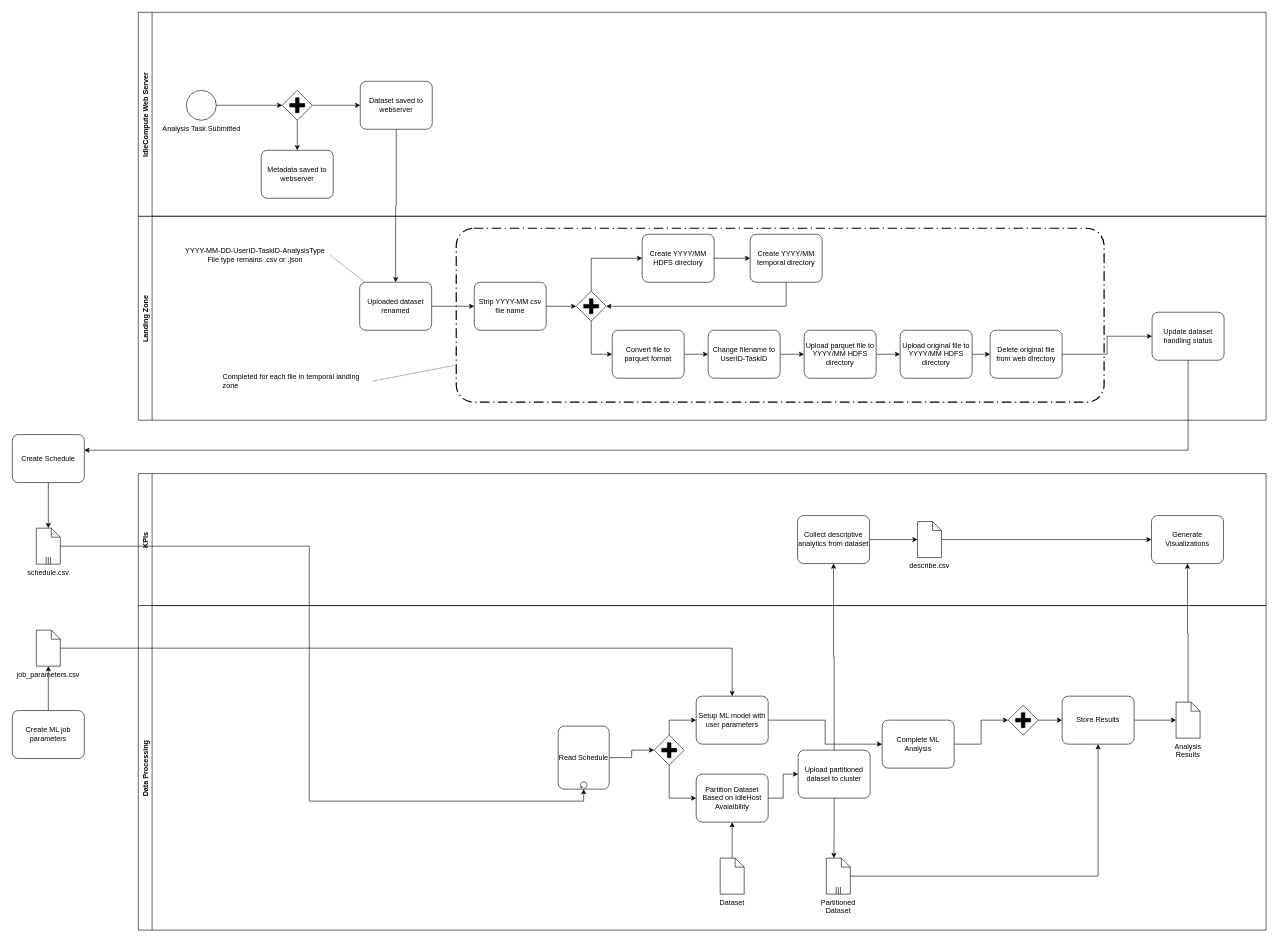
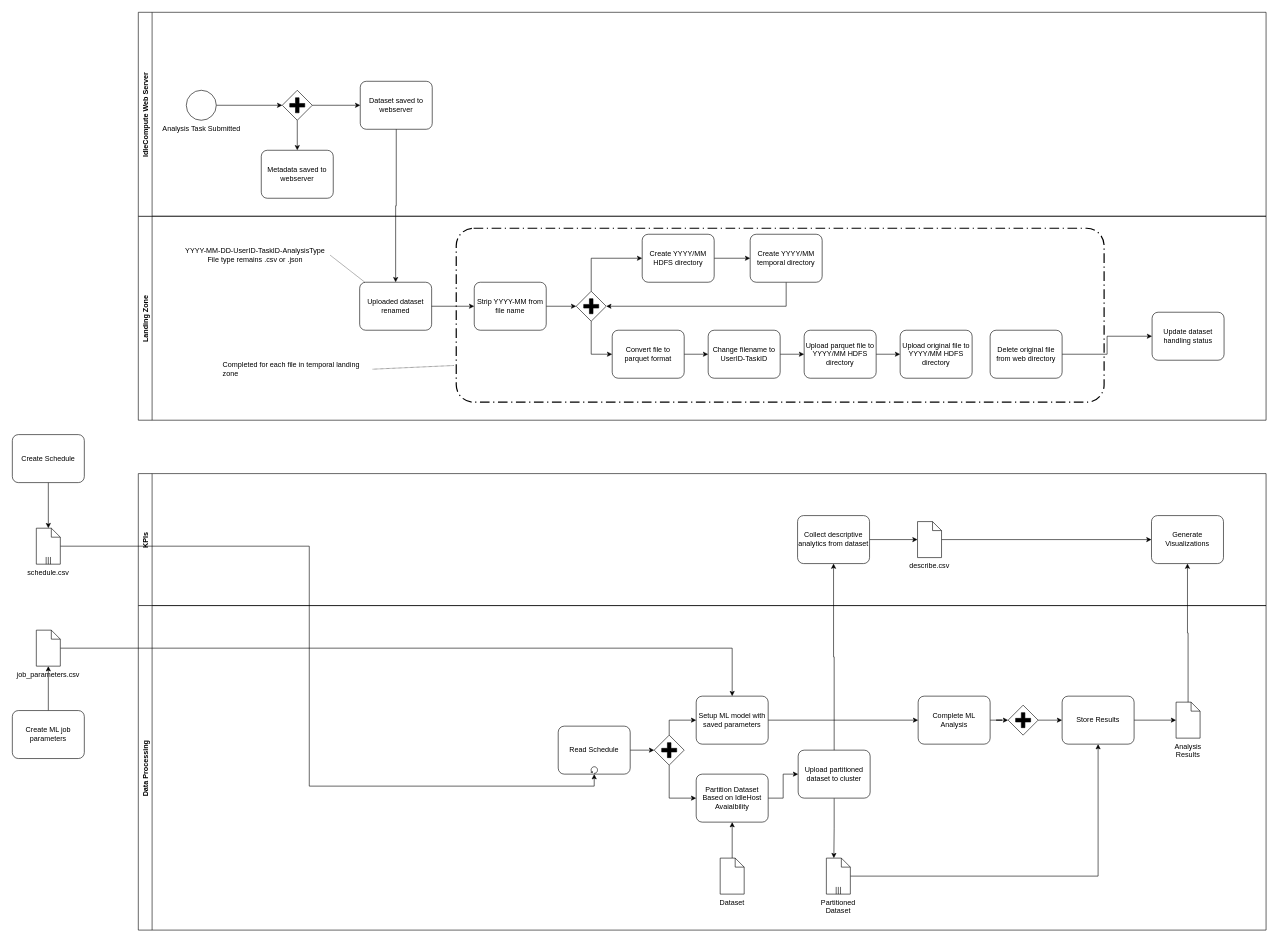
node "Strip YYYY-MM csv file name": label "Strip YYYY-MM csv file name" -> "Strip YYYY-MM from file name"
edge "Upload original file to YYYY/MM HDFS directory" -> "Delete original file from web directory": removed
node "Completed for each file in temporal landing zone": moved (297, 381) -> (297, 369)
edge "Update dataset handling status" -> "Create Schedule": removed
node "Setup ML model with user parameters": label "Setup ML model with user parameters" -> "Setup ML model with saved parameters"
node "Complete ML Analysis": moved (918, 744) -> (954, 720)
node "Read Schedule": size 51x63 -> 72x48
